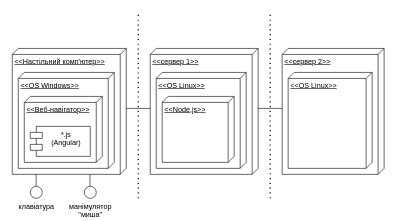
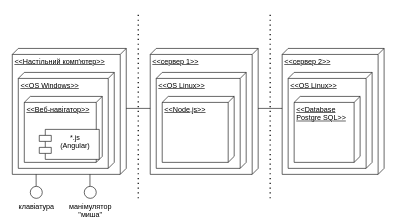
node "<<Database Postgre SQL>>": added
node "*.js (Angular)": moved (60, 141) -> (69, 144)
